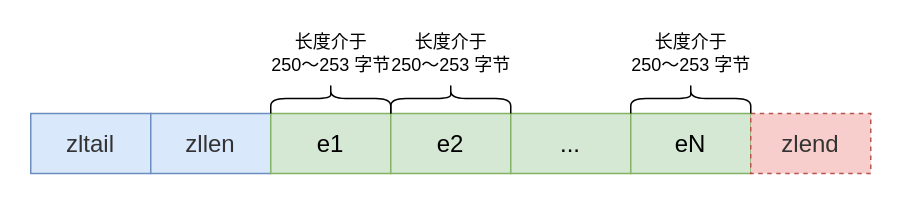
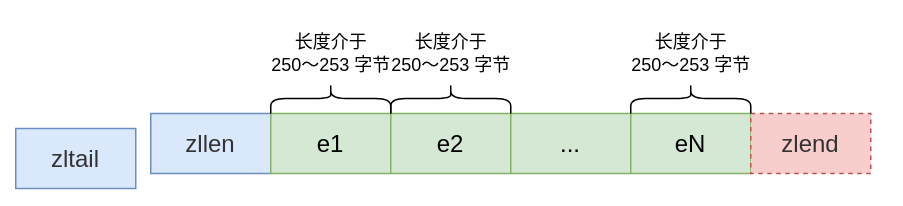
node "zltail": moved (91, 143) -> (76, 158)
